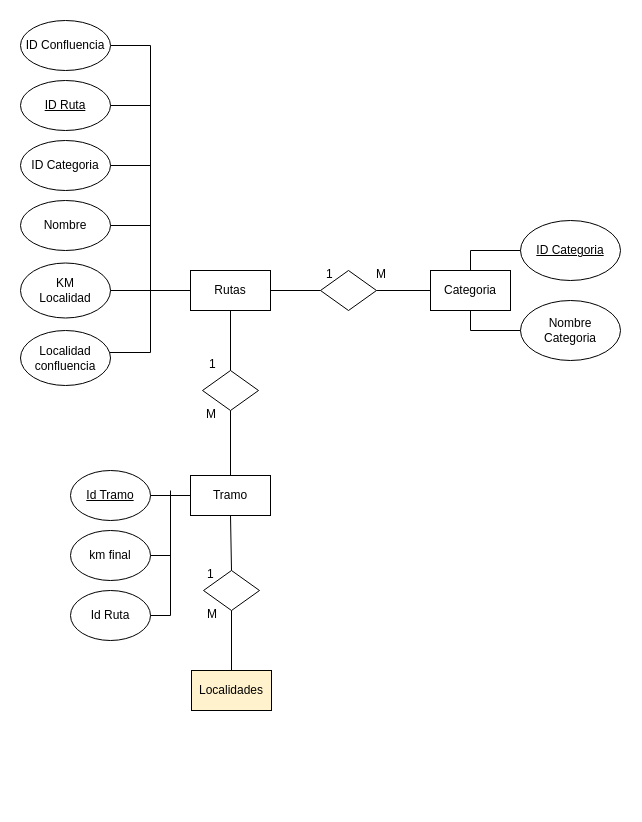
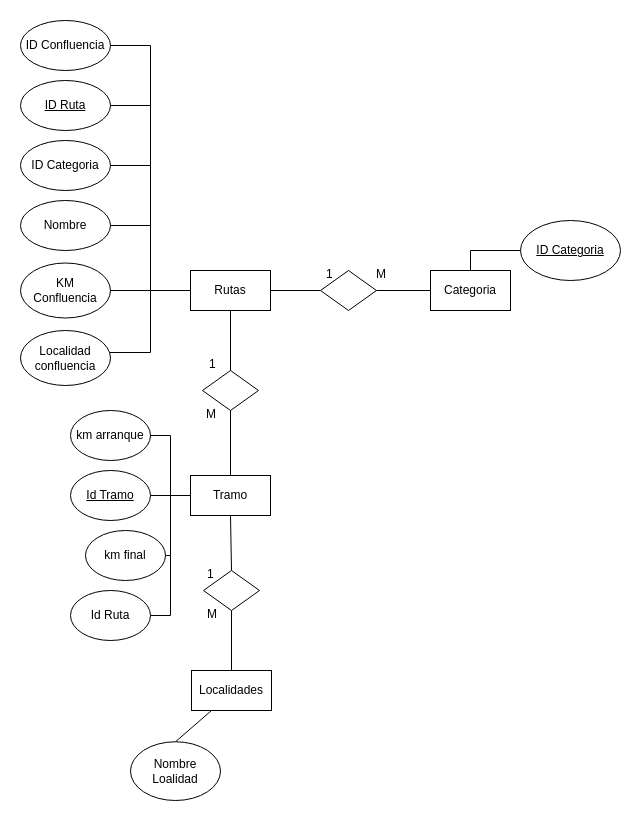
node "KM Localidad": label "KM Localidad" -> "KM Confluencia"
edge "Categoria" -- "Nombre Categoria": removed
node "Nombre Categoria": removed
node "km arranque": added
edge "km arranque" -- "Tramo": added
node "km final": moved (111, 556) -> (126, 556)
node "Localidades": fillcolor #fff2cc -> #ffffff
edge "Localidades" -- "Nombre Loalidad": added
node "Nombre Loalidad": added
